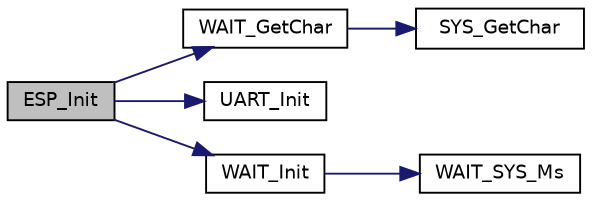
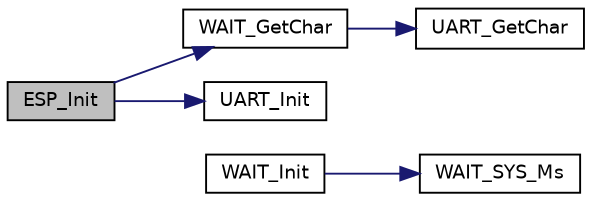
node "SYS_GetChar": label "SYS_GetChar" -> "UART_GetChar"
edge "ESP_Init" -> "WAIT_Init": removed
